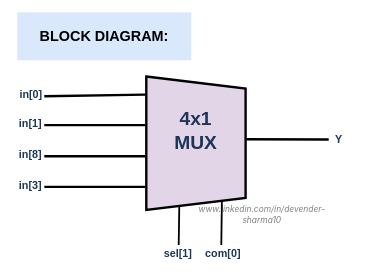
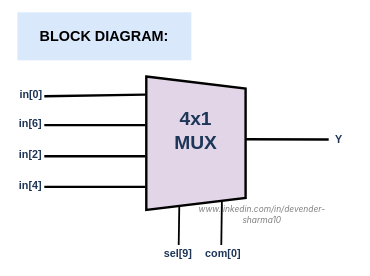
node "in[1]": label "in[1]" -> "in[6]"
node "in[8]": label "in[8]" -> "in[2]"
node "in[3]": label "in[3]" -> "in[4]"
node "sel[1]": label "sel[1]" -> "sel[9]"
